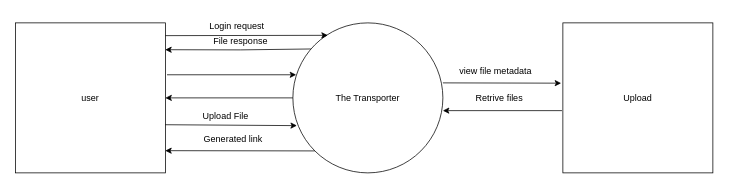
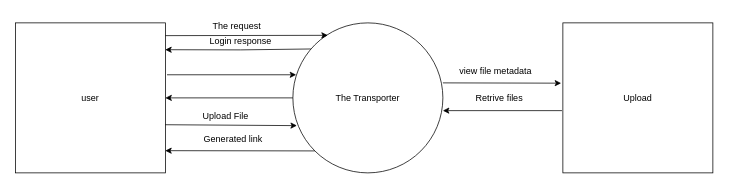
node "Login request": label "Login request" -> "The request"
node "File response": label "File response" -> "Login response"
